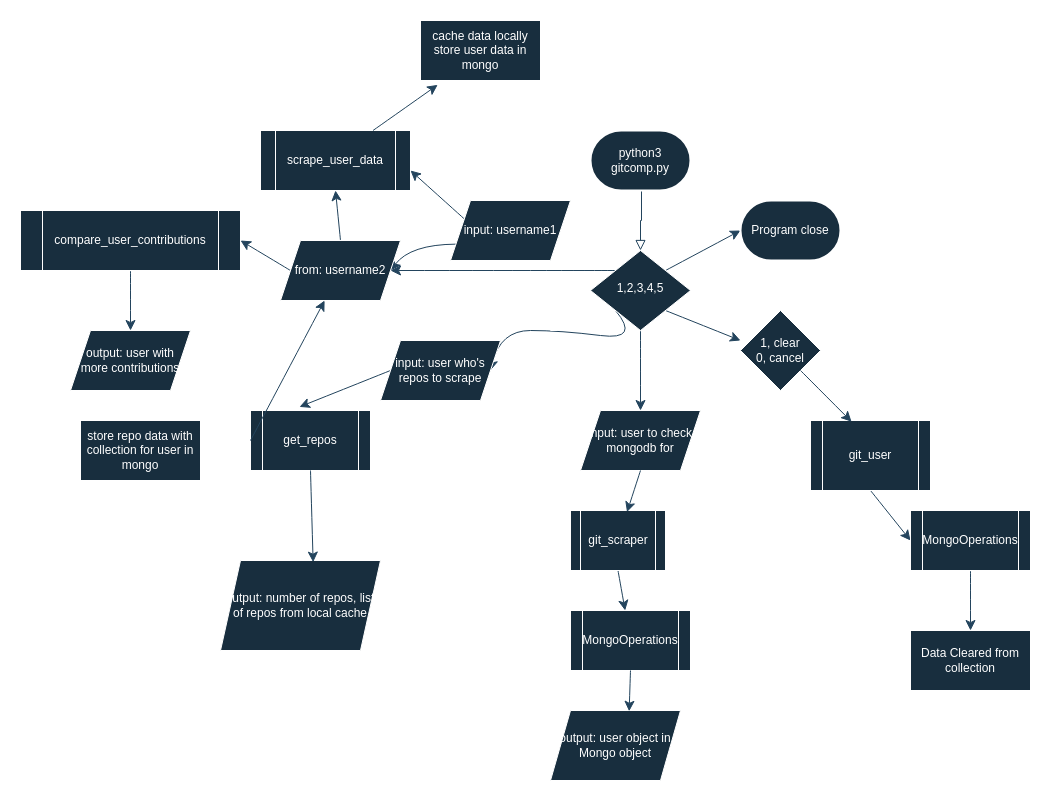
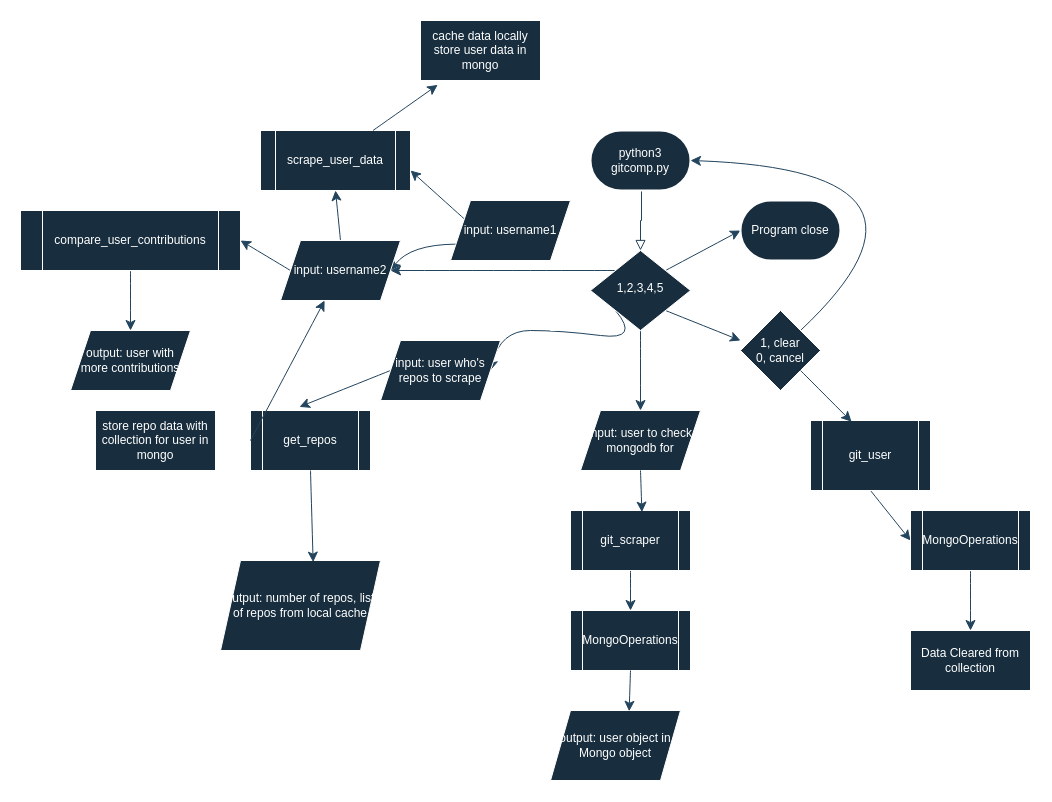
edge "1, clear 0, cancel" -> "python3 gitcomp.py": added
node "from: username2": label "from: username2" -> "input: username2"
node "store repo data with collection for user in mongo": moved (141, 451) -> (156, 441)
node "git_scraper": size 95x60 -> 120x60
